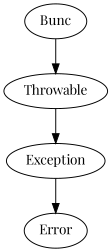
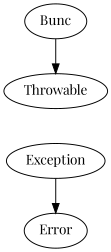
edge "Throwable" -> "Exception": removed
